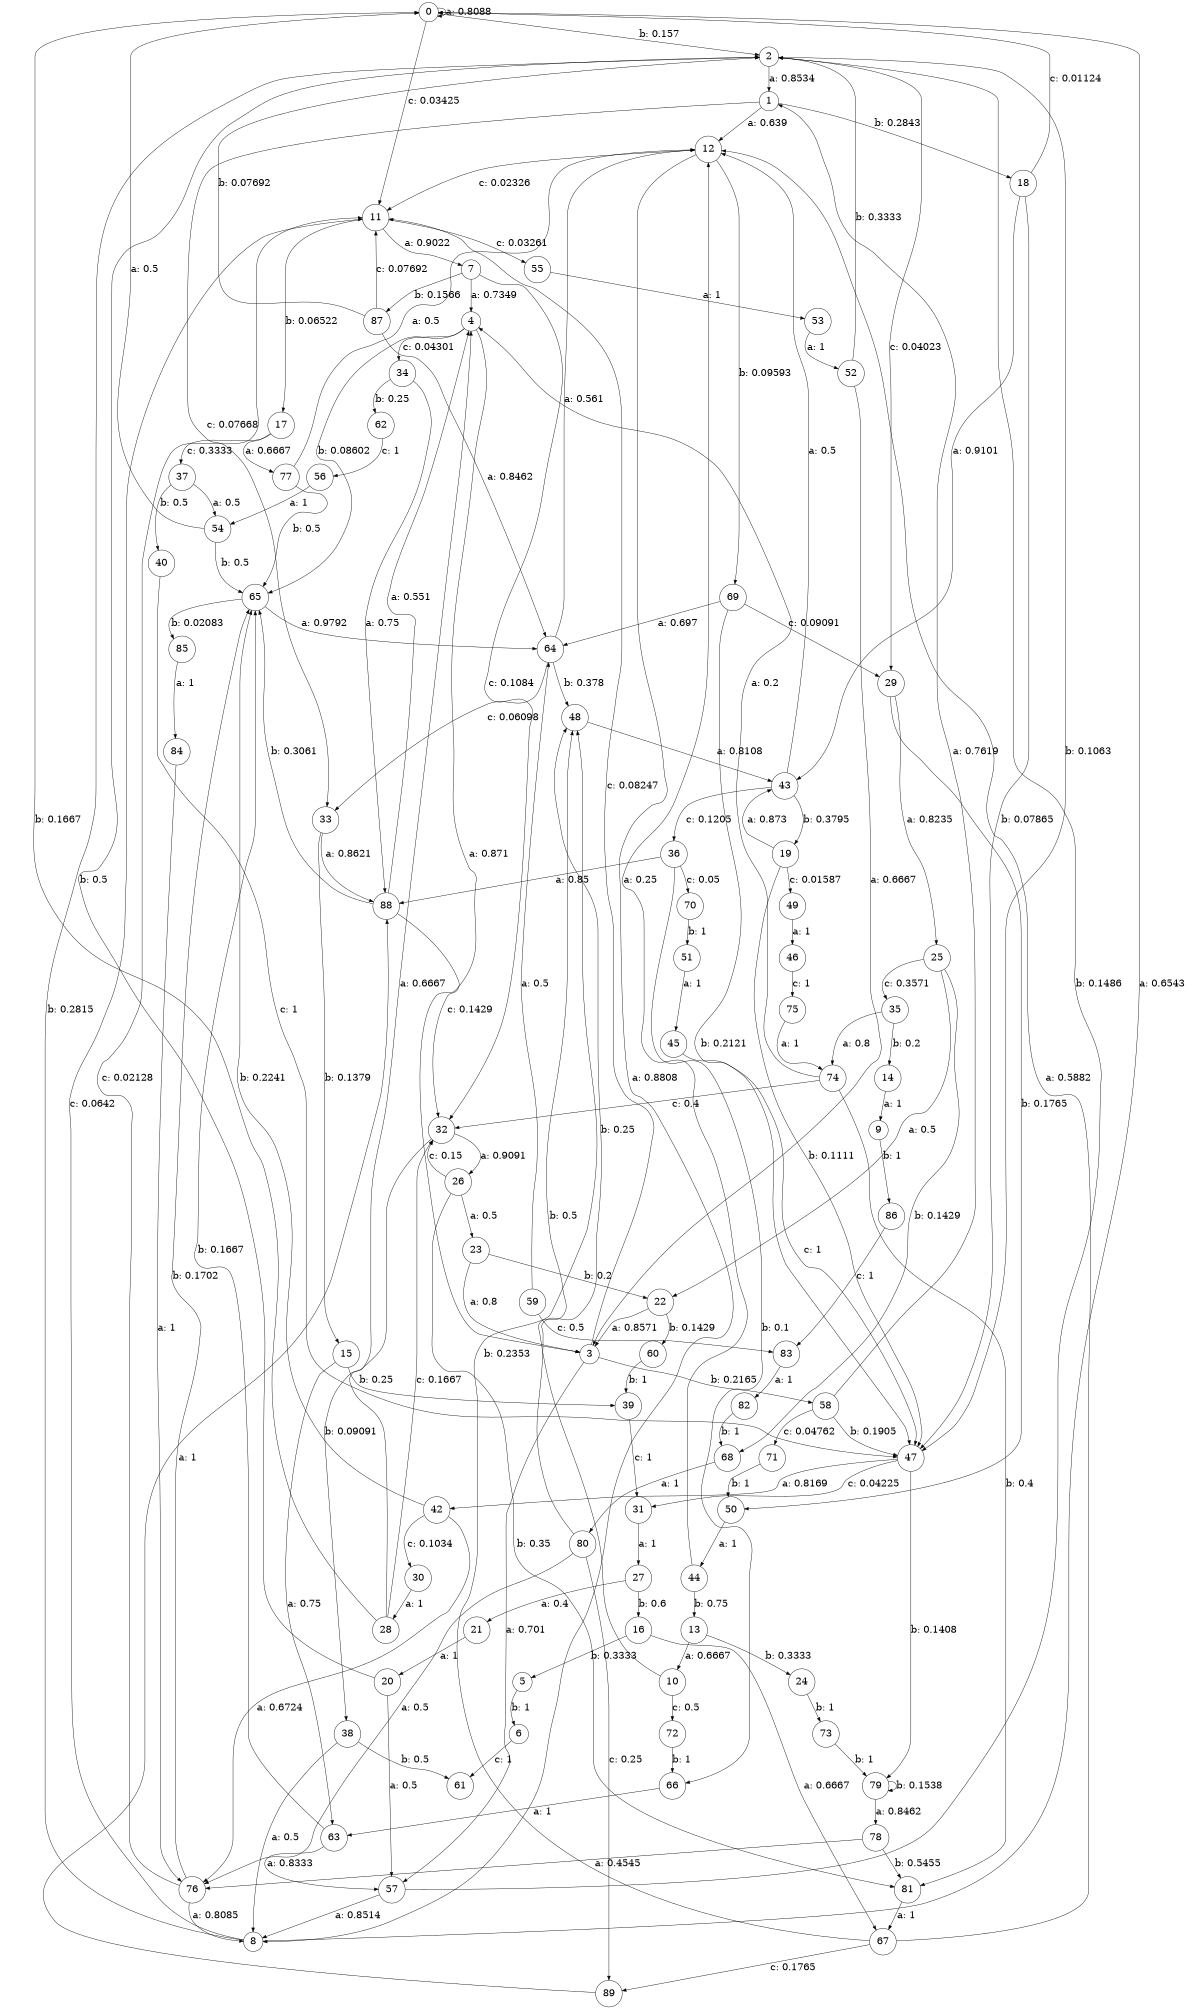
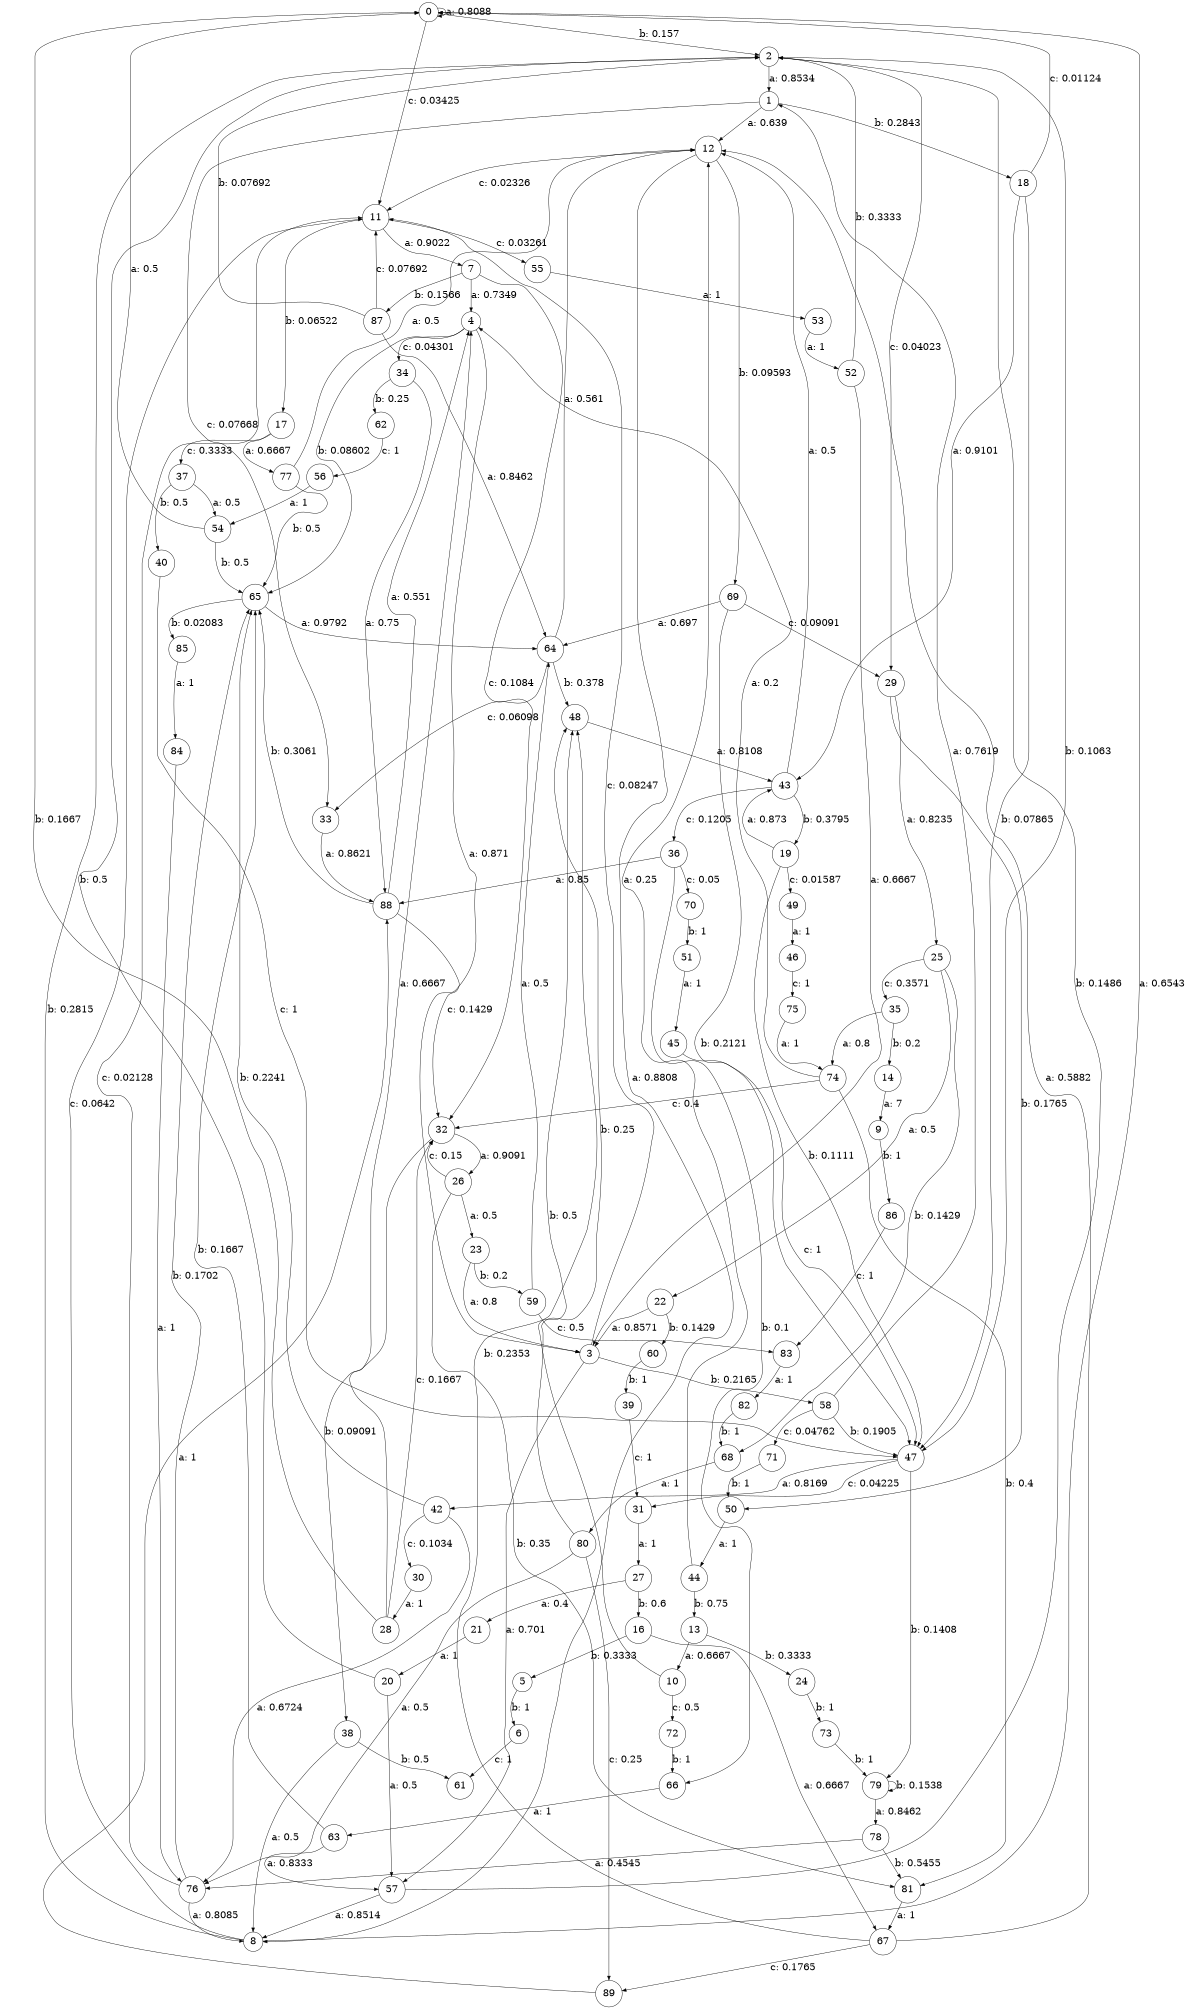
edge "14" -> "9": label "a: 1        " -> "a: 7        "
edge "23" -> "22": now "23" -> "59"
node "15": removed
